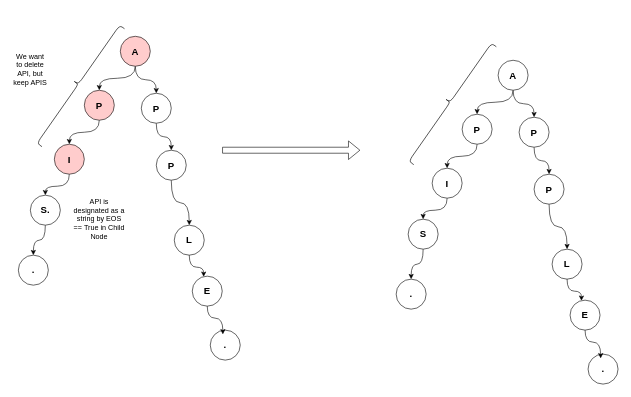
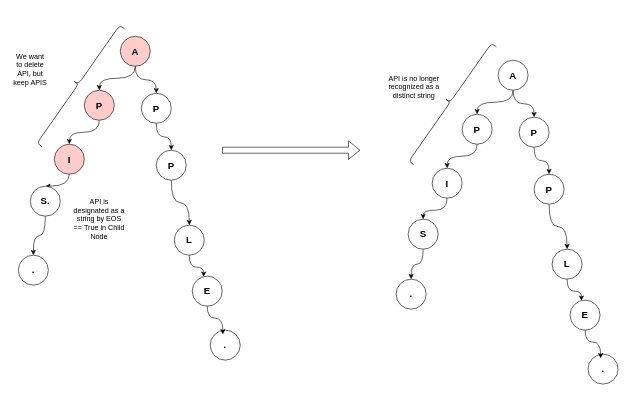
node "API is no longer recognized as a distinct string": added
node "S.": moved (45, 210) -> (45, 201)
